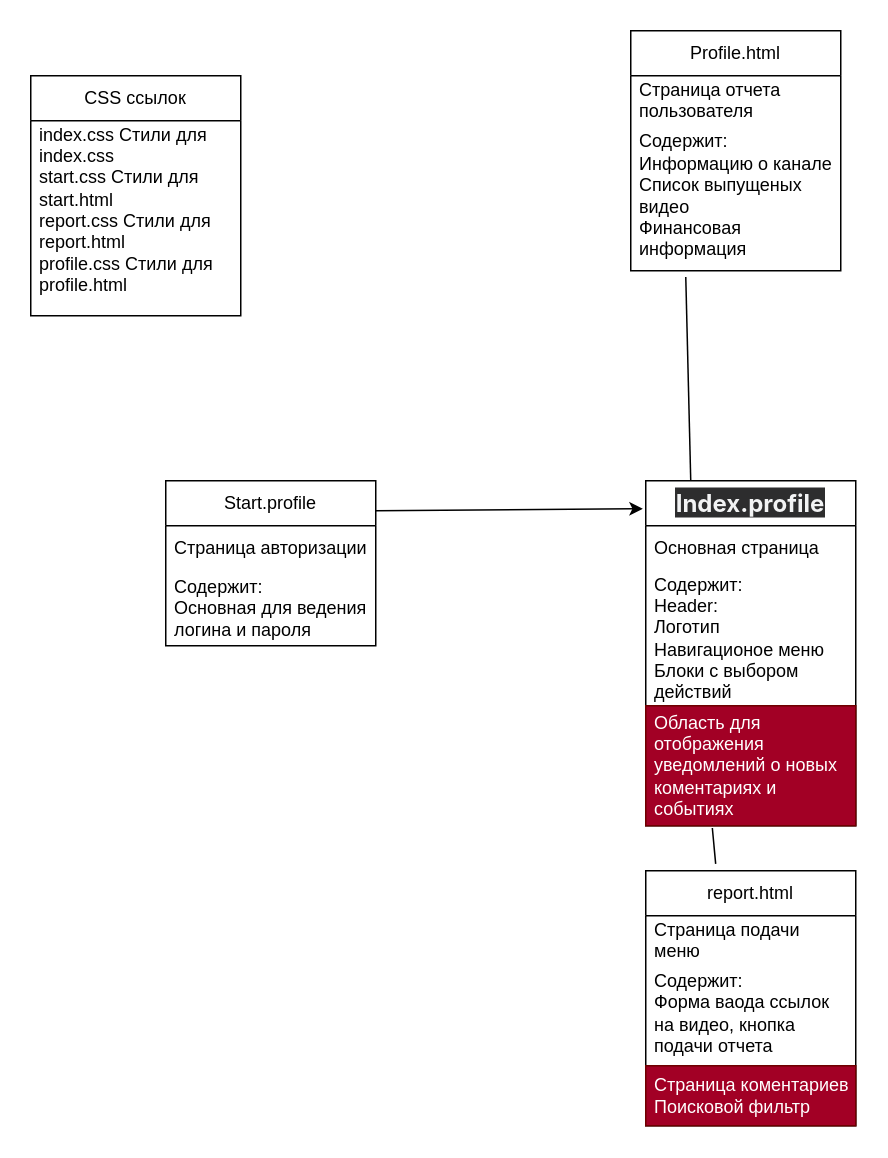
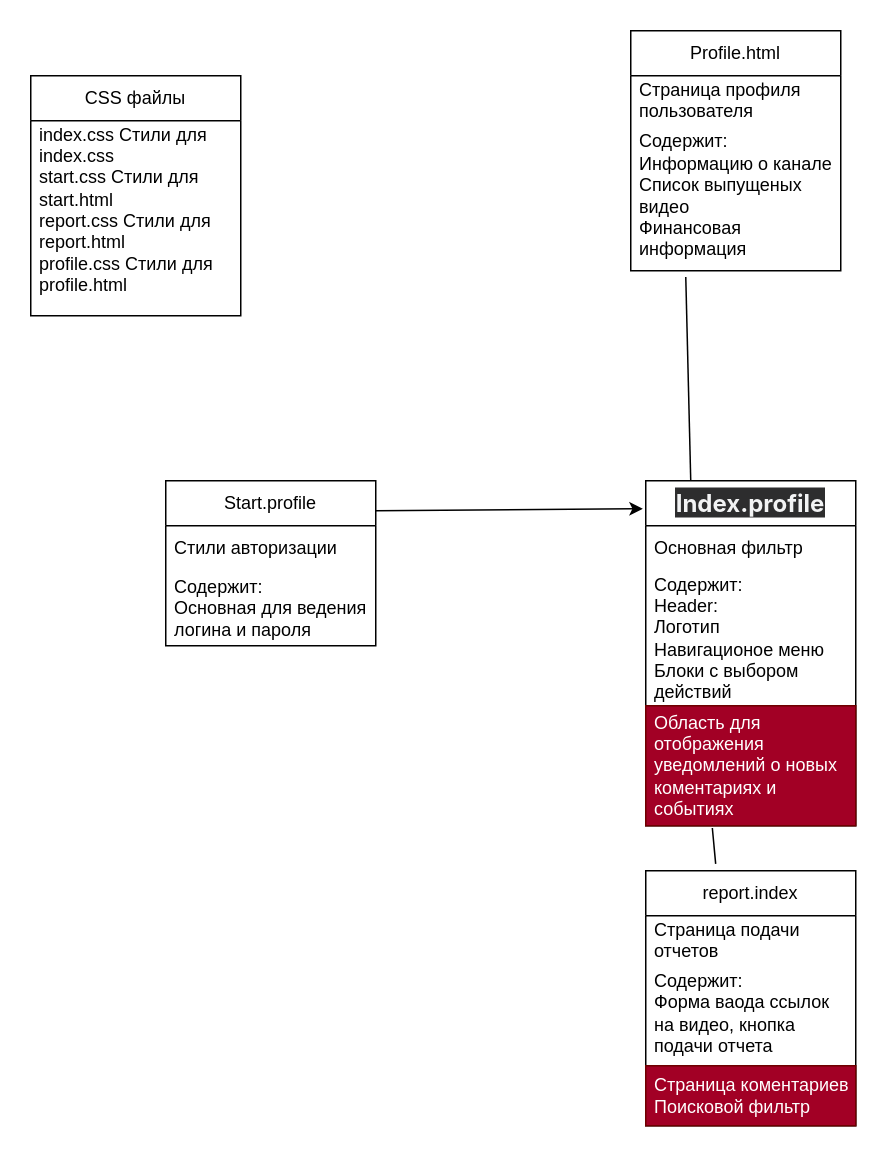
node "CSS ссылок": label "CSS ссылок" -> "CSS файлы"
node "Страница отчета пользователя": label "Страница отчета пользователя" -> "Страница профиля пользователя"
node "Страница авторизации": label "Страница авторизации" -> "Стили авторизации"
node "Основная страница": label "Основная страница" -> "Основная фильтр"
node "report.html": label "report.html" -> "report.index"
node "Страница подачи меню": label "Страница подачи меню" -> "Страница подачи отчетов"
